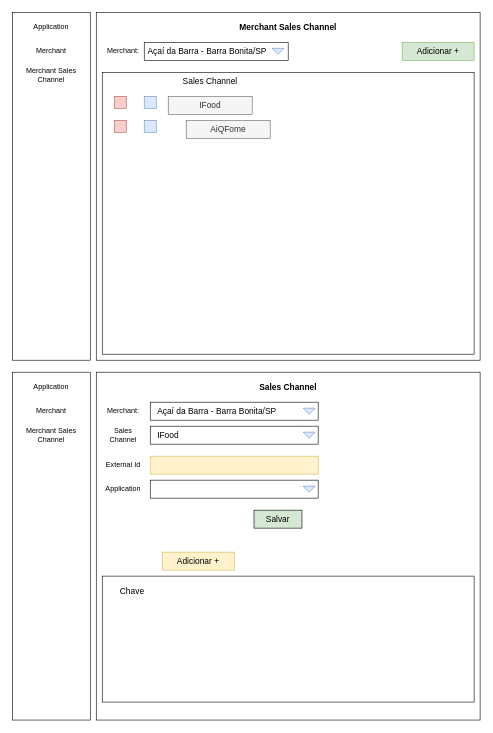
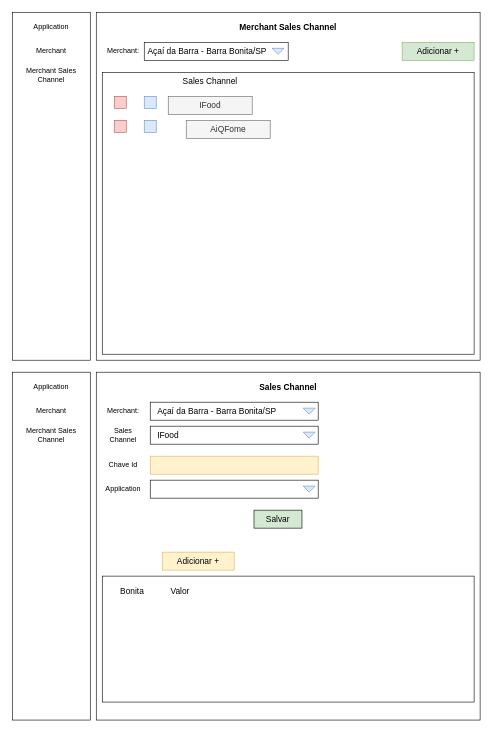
node "External Id": label "External Id" -> "Chave Id"
node "Chave": label "Chave" -> "Bonita"
node "Valor": added
